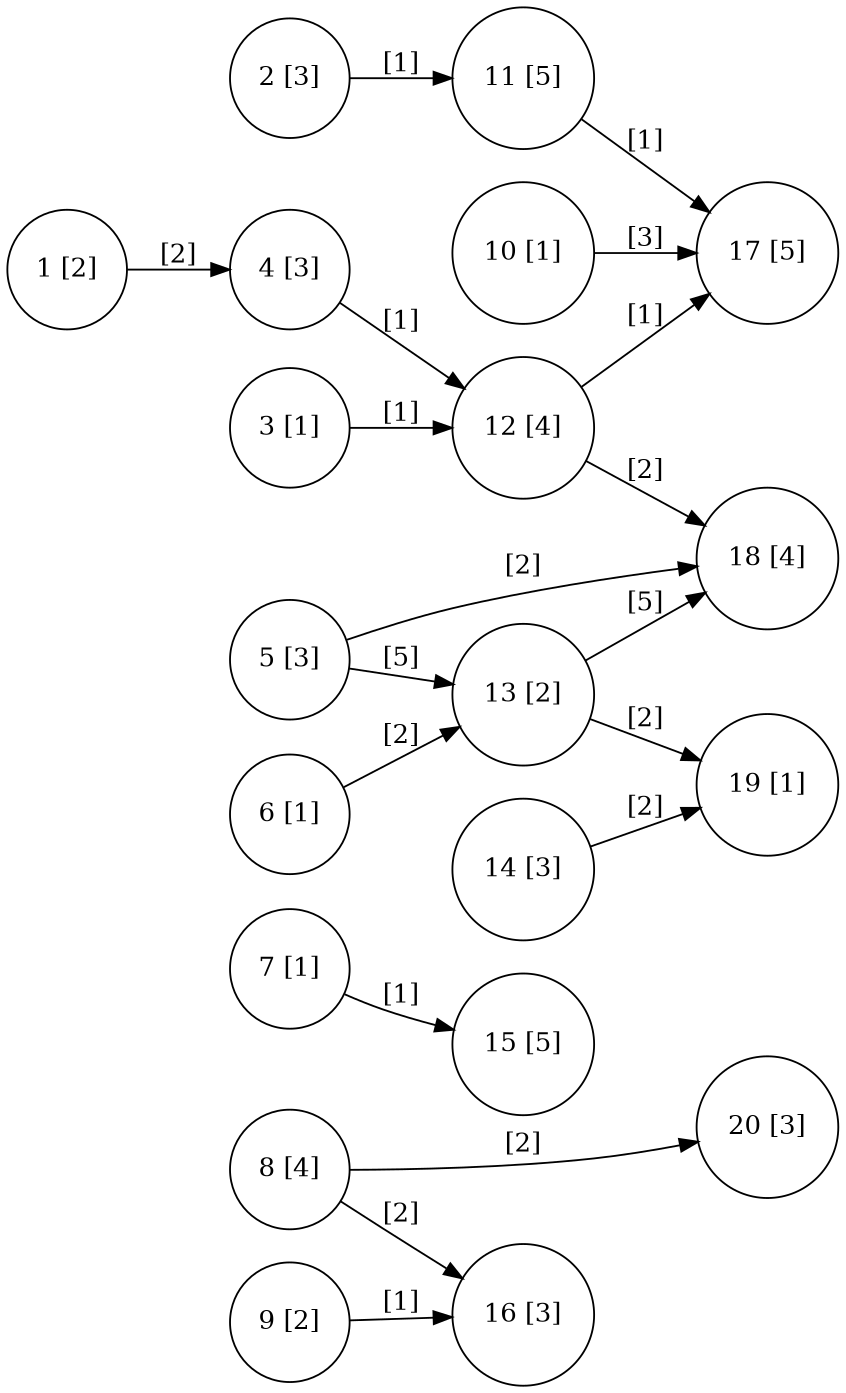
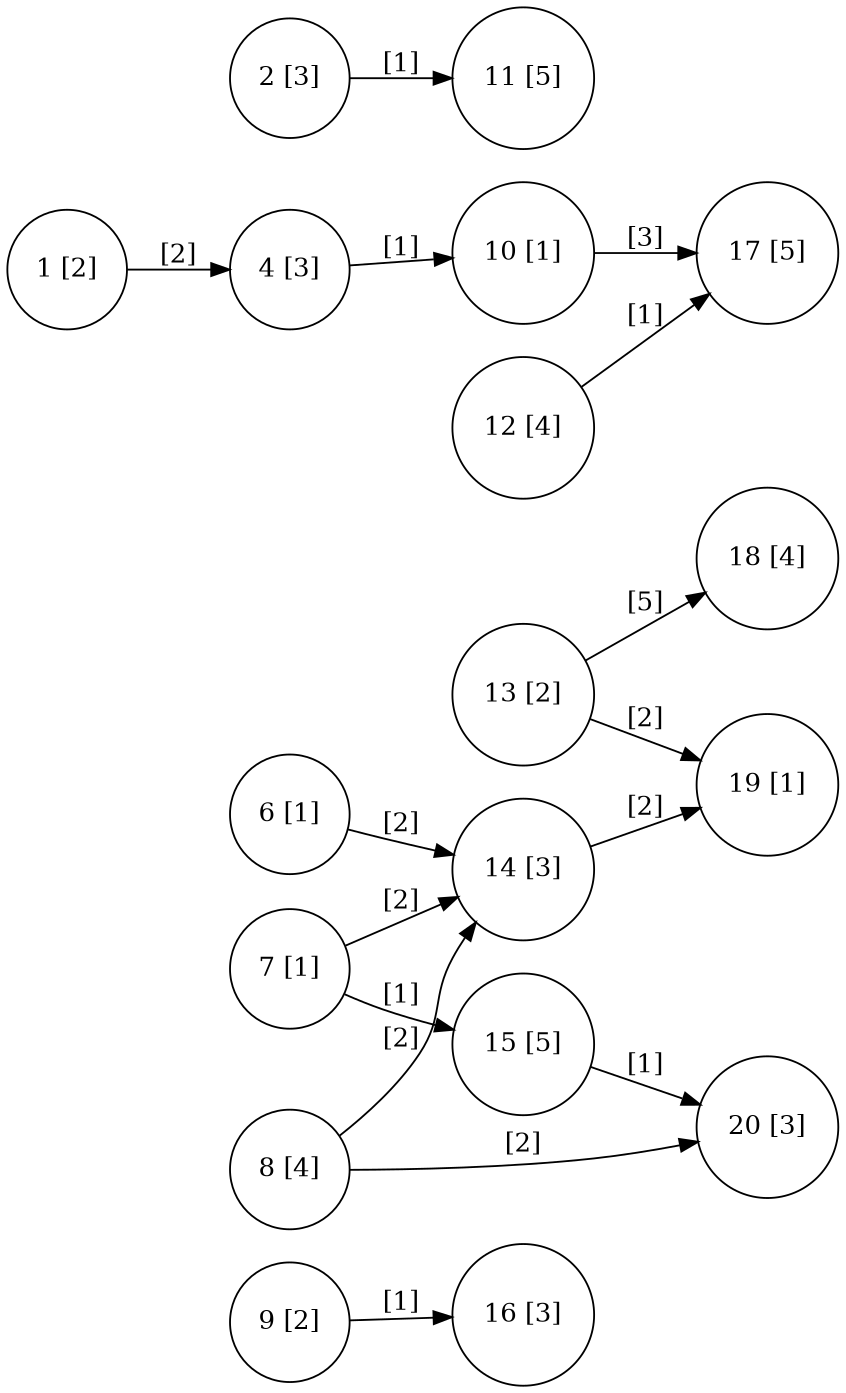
edge "11 [5]" -> "17 [5]": removed, label "[1]"
edge "4 [3]" -> "12 [4]": now "4 [3]" -> "10 [1]"
node "3 [1]": removed
edge "12 [4]" -> "18 [4]": removed, label "[2]"
node "5 [3]": removed
edge "6 [1]" -> "13 [2]": now "6 [1]" -> "14 [3]"
edge "7 [1]" -> "14 [3]": added, label "[2]"
edge "15 [5]" -> "20 [3]": added, label "[1]"
edge "8 [4]" -> "16 [3]": now "8 [4]" -> "14 [3]"
